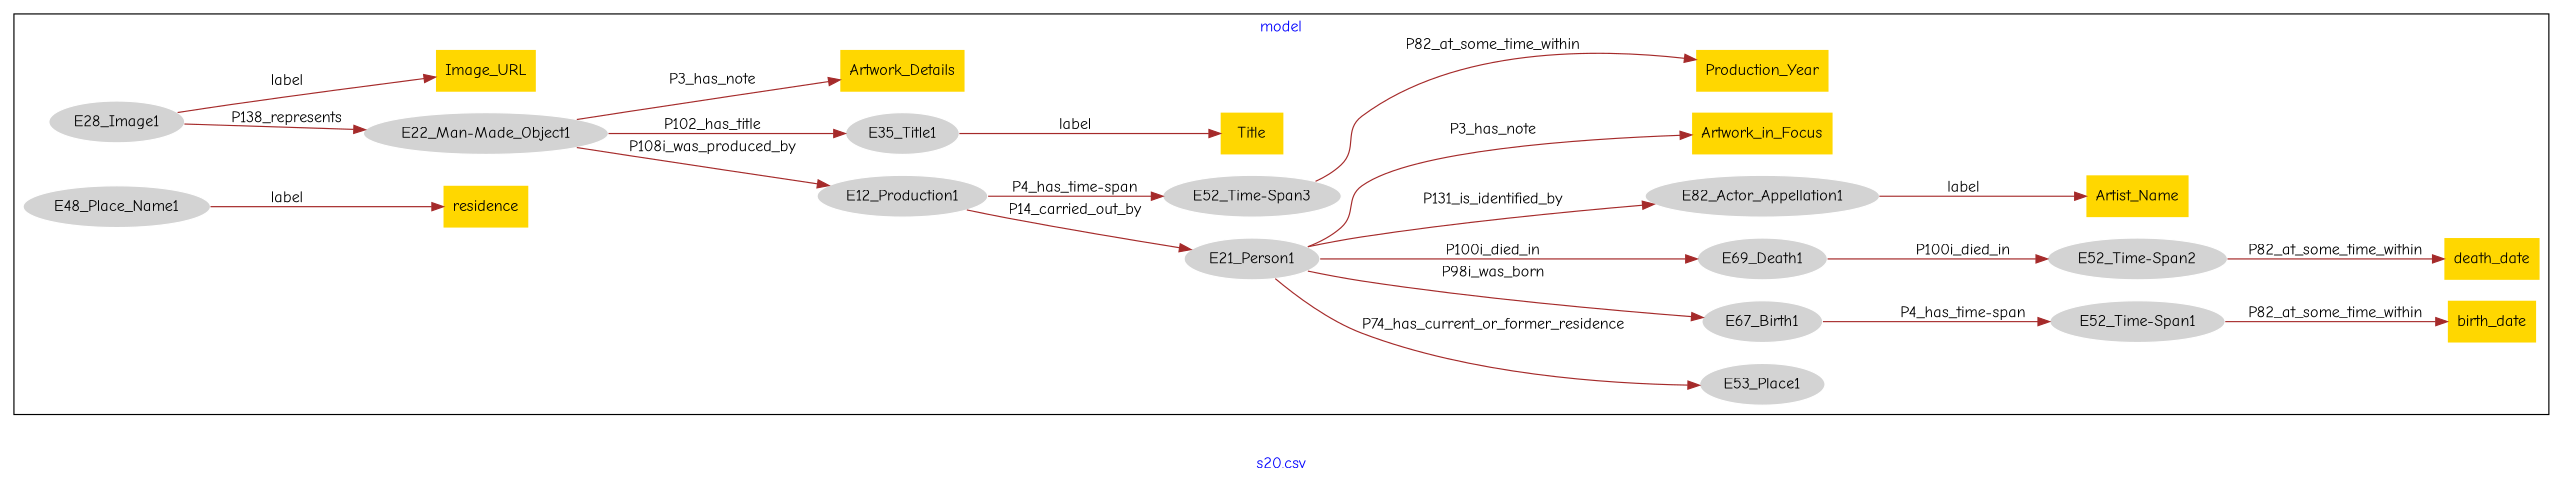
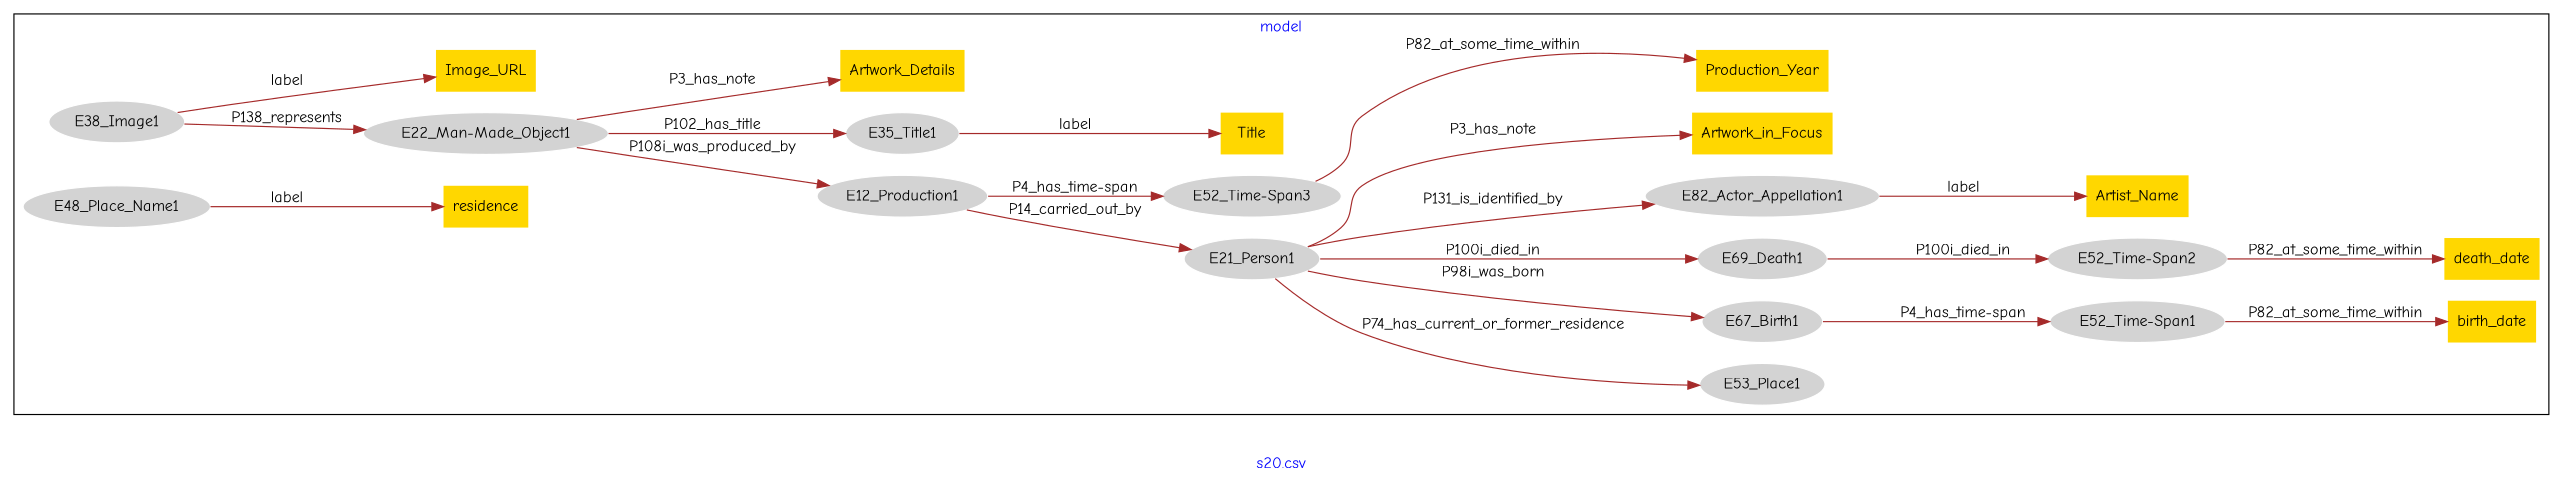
node "E28_Image1": label "E28_Image1" -> "E38_Image1"
